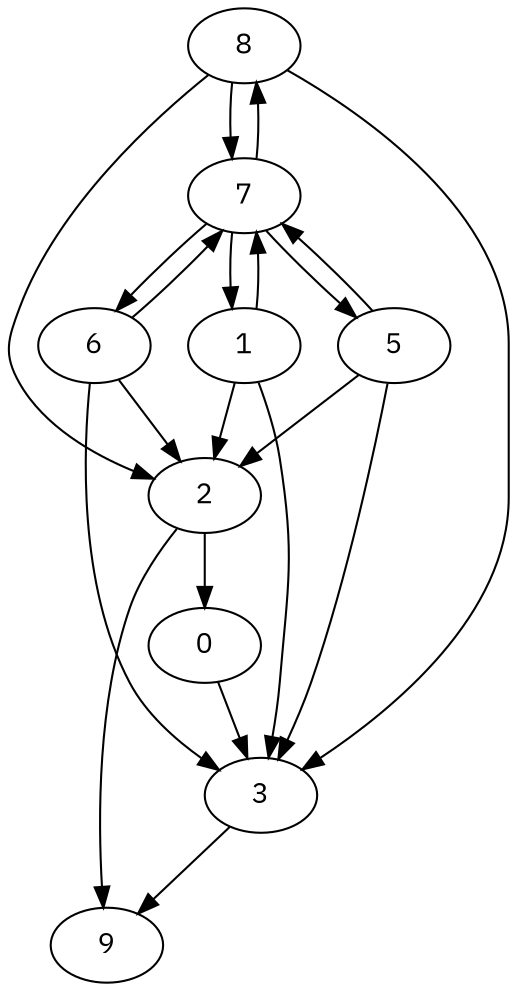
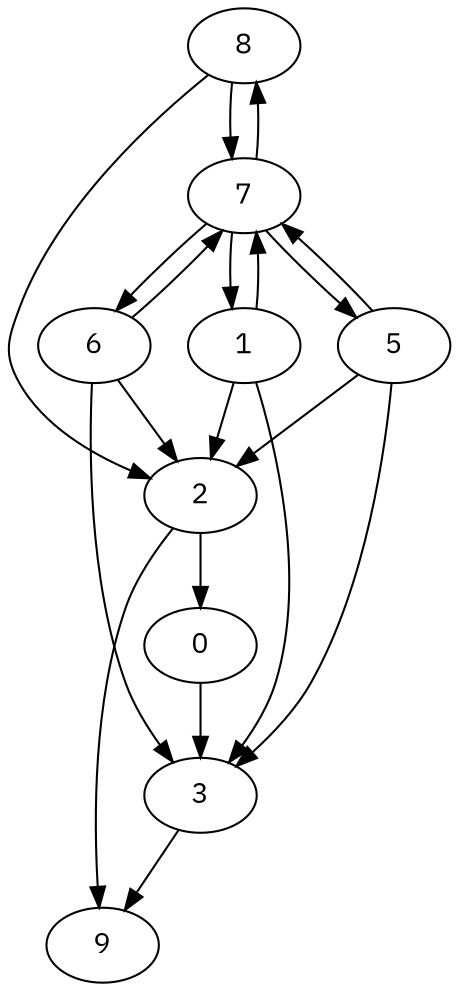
edge "8" -> "3": removed
